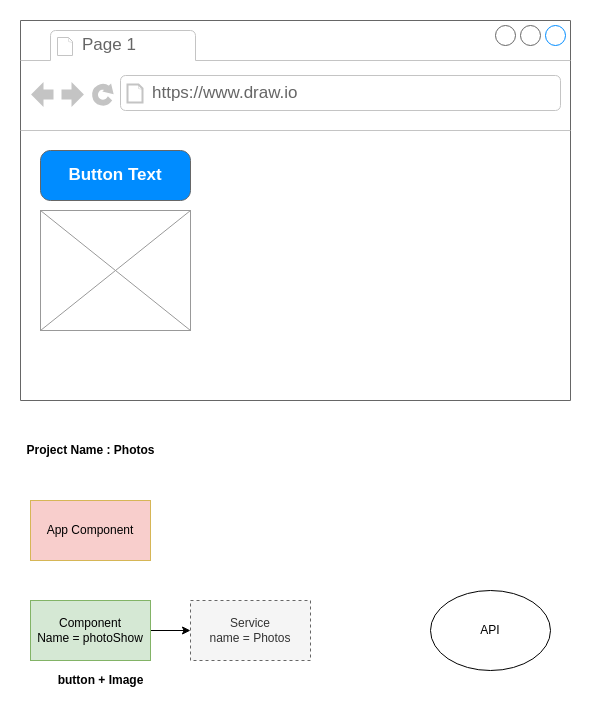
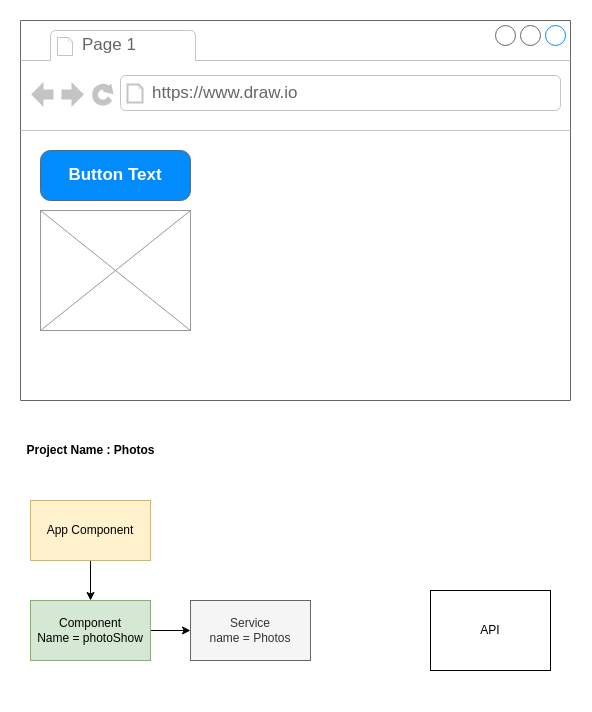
node "App Component": fillcolor #f8cecc -> #fff2cc
edge "App Component" -> "Component Name = photoShow": added
node "Service name = Photos": style dashed -> solid
node "API": shape ellipse -> rectangle
node "button + Image": removed
